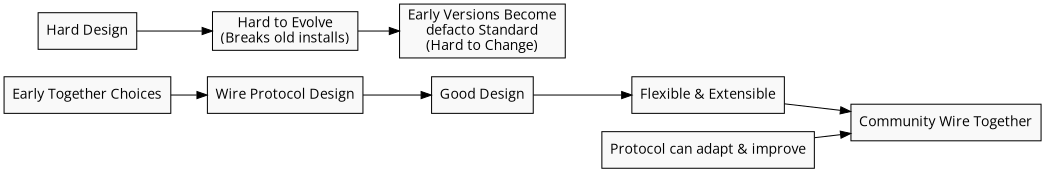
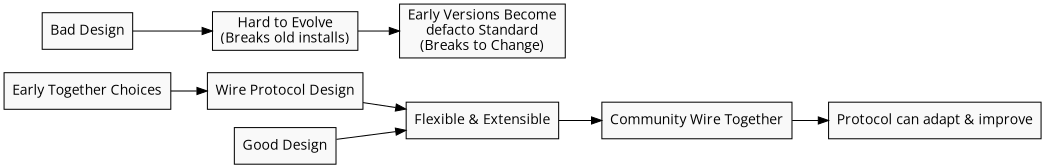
node "Hard Design": label "Hard Design" -> "Bad Design"
node "Early Versions Become defacto Standard (Hard to Change)": label "Early Versions Become defacto Standard (Hard to Change)" -> "Early Versions Become defacto Standard (Breaks to Change)"
edge "Wire Protocol Design" -> "Good Design": now "Wire Protocol Design" -> "Flexible & Extensible"
edge "Protocol can adapt & improve" -> "Community Wire Together": reversed
